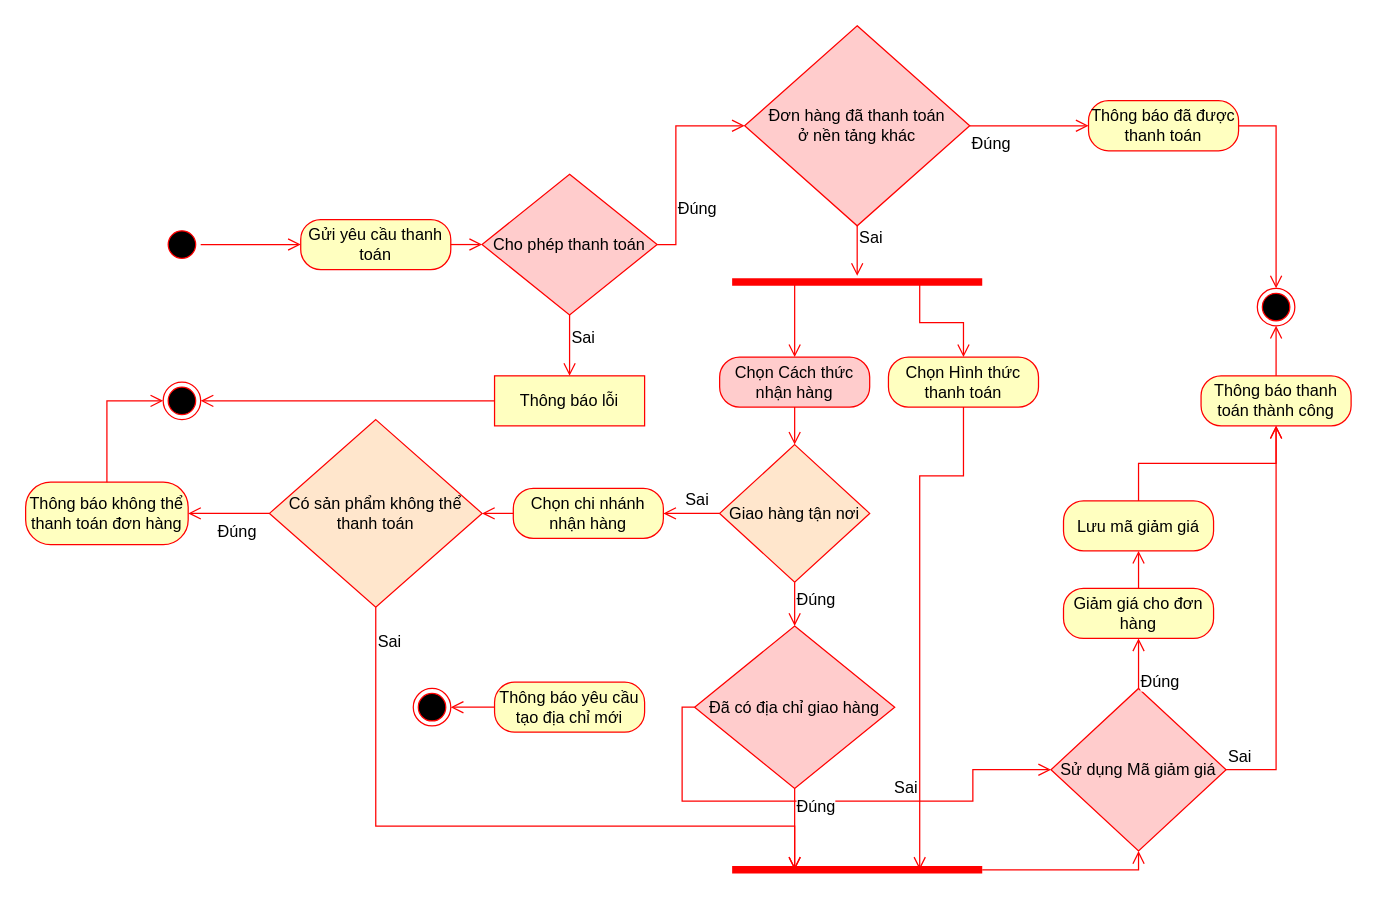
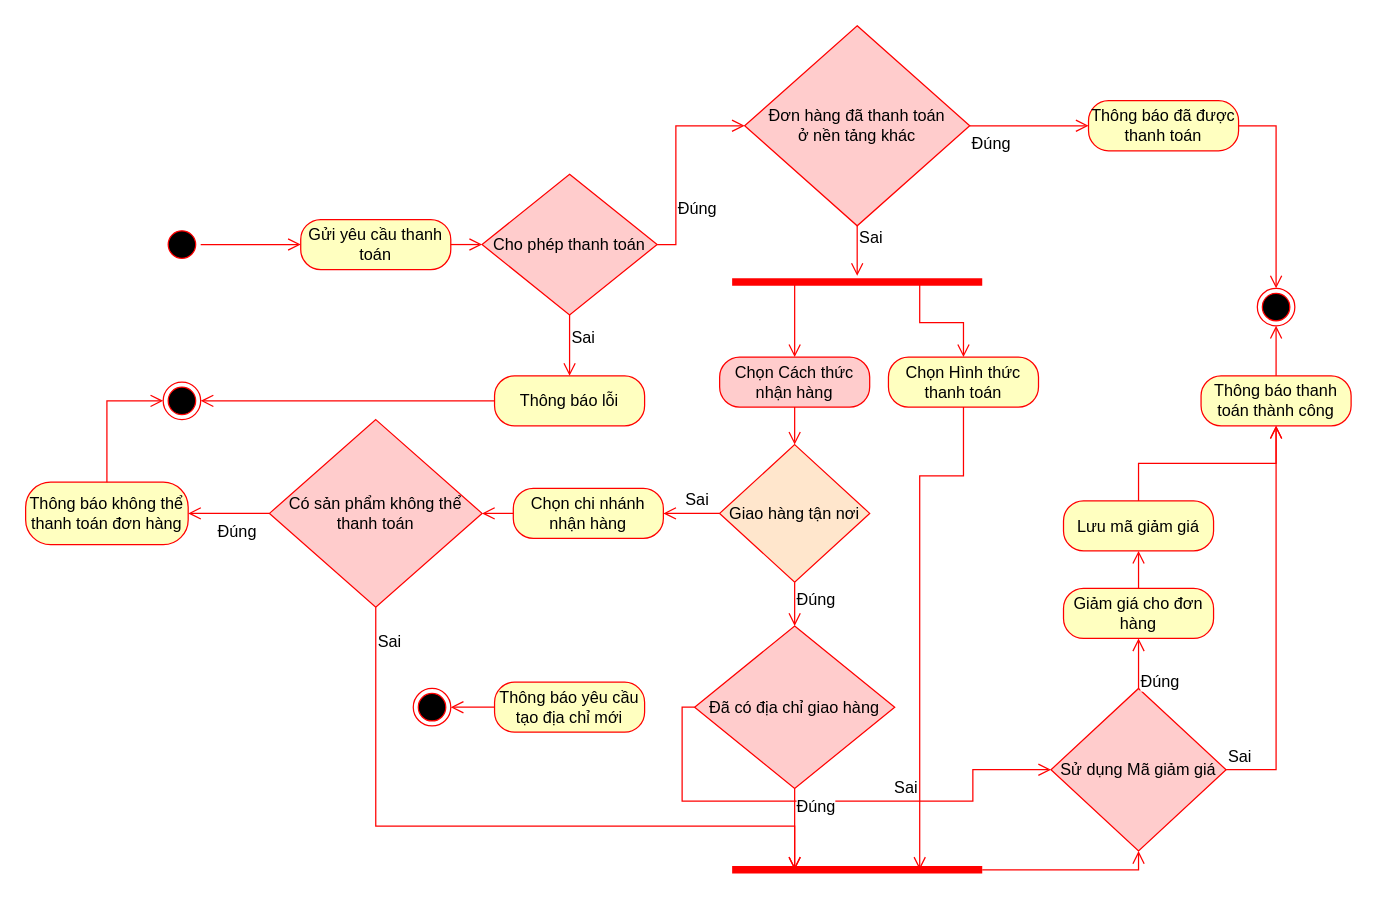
node "Thông báo lỗi": shape rectangle -> rounded rectangle
node "Có sản phẩm không thể thanh toán": fillcolor #ffe6cc -> #ffcccc
